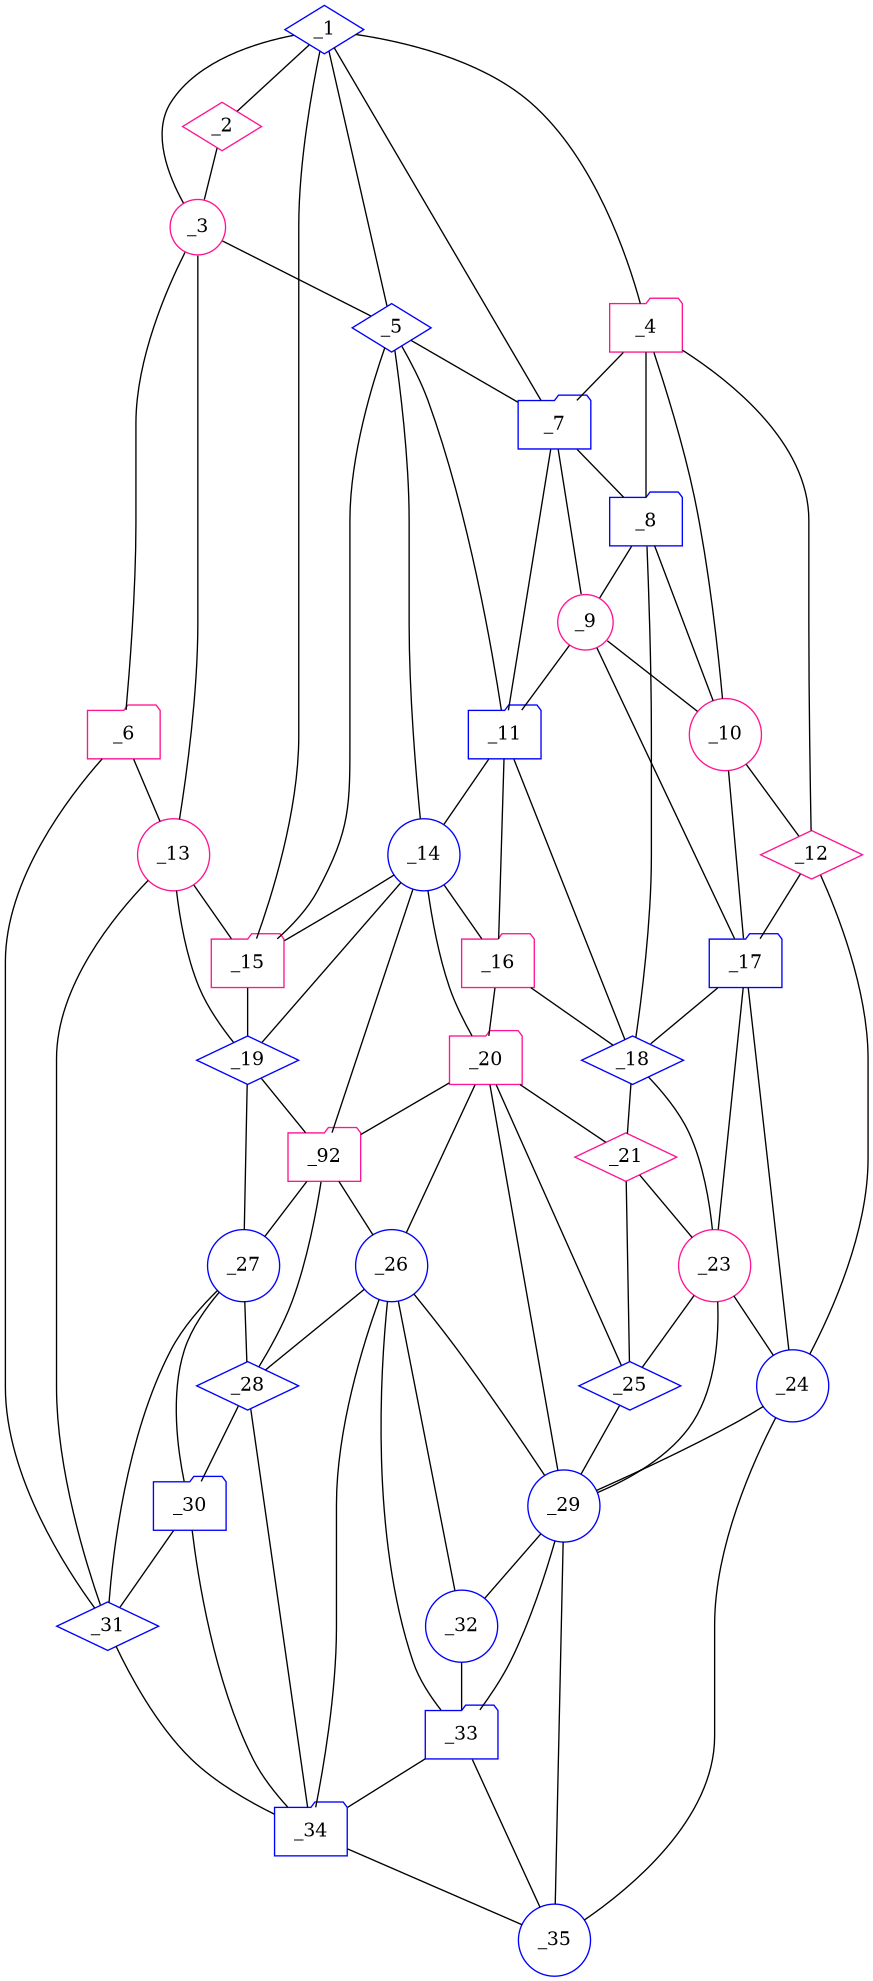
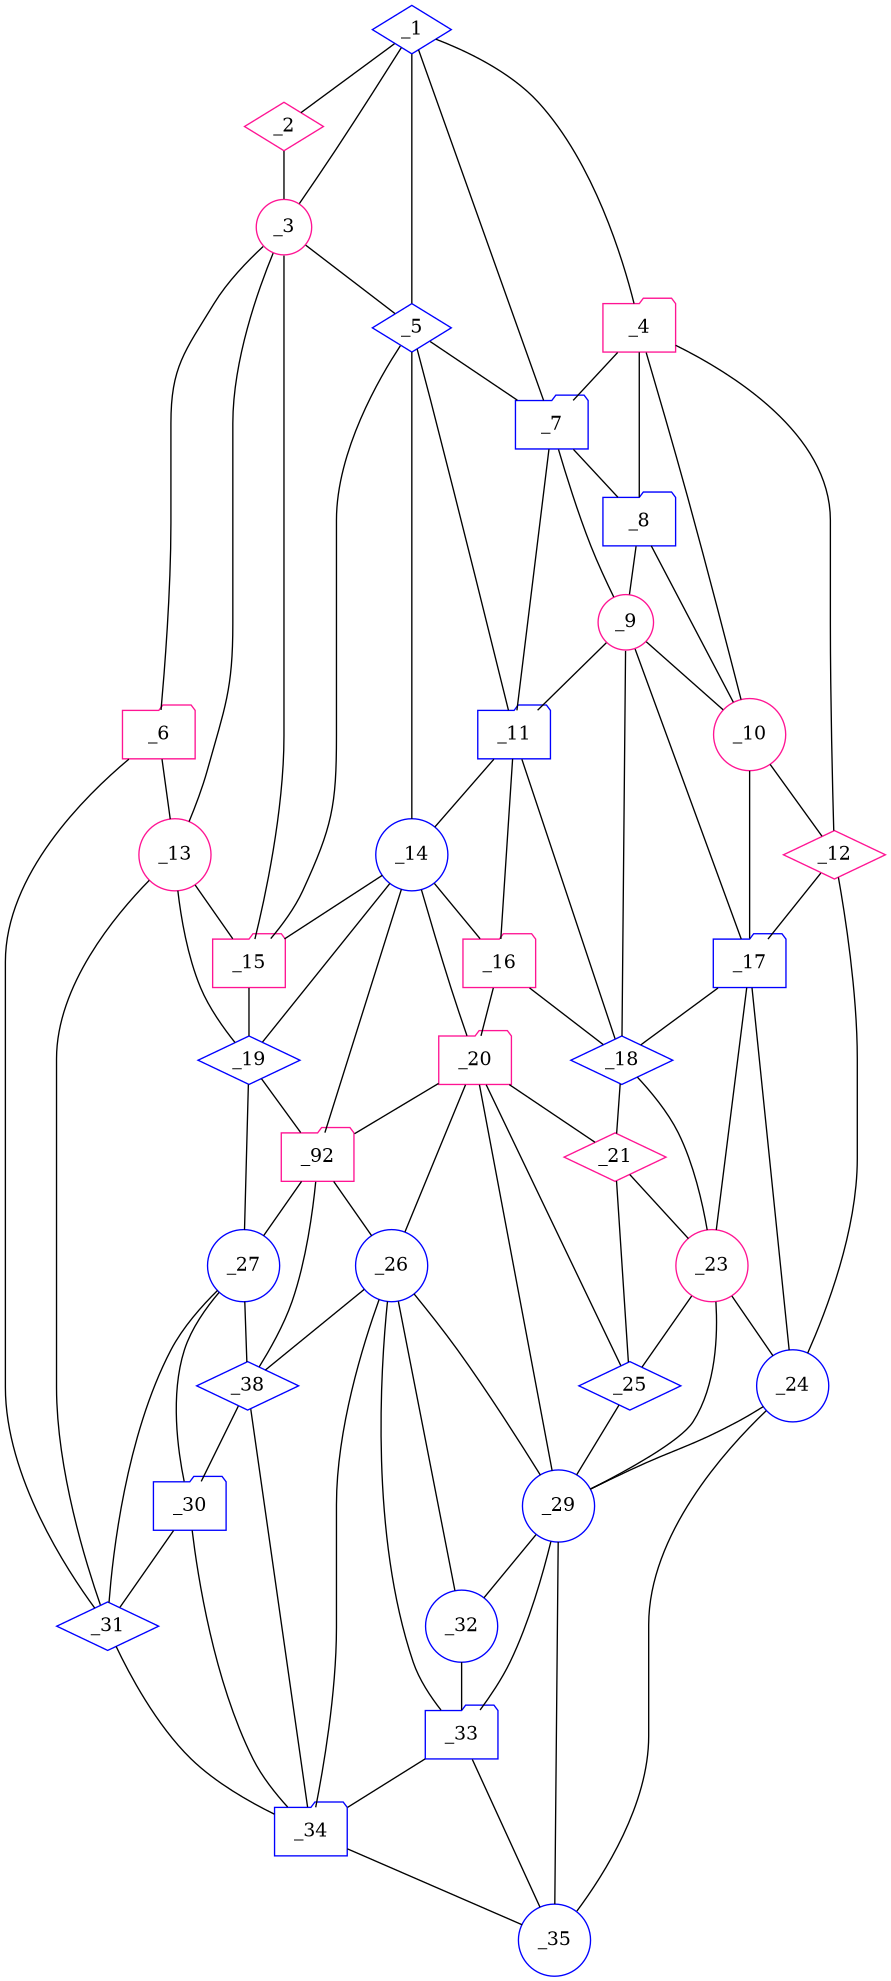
edge "_1" -- "_15": now "_3" -- "_15"
edge "_8" -- "_18": now "_9" -- "_18"
node "_28": label "_28" -> "_38"
